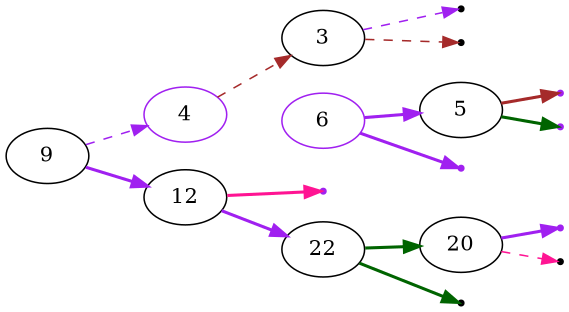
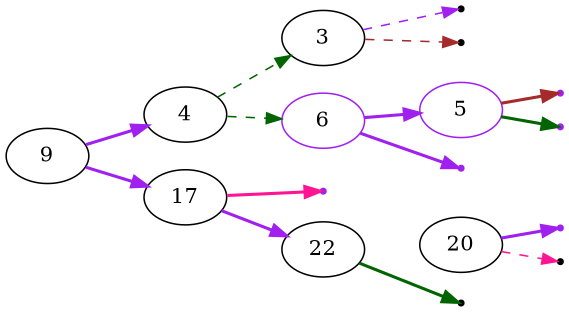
edge "4" -> "3": color brown -> darkgreen
node "5": color black -> purple
node "4": color purple -> black
edge "4" -> "6": added
edge "9" -> "4": style dashed -> bold
node "12": label "12" -> "17"
edge "22" -> "20": removed
